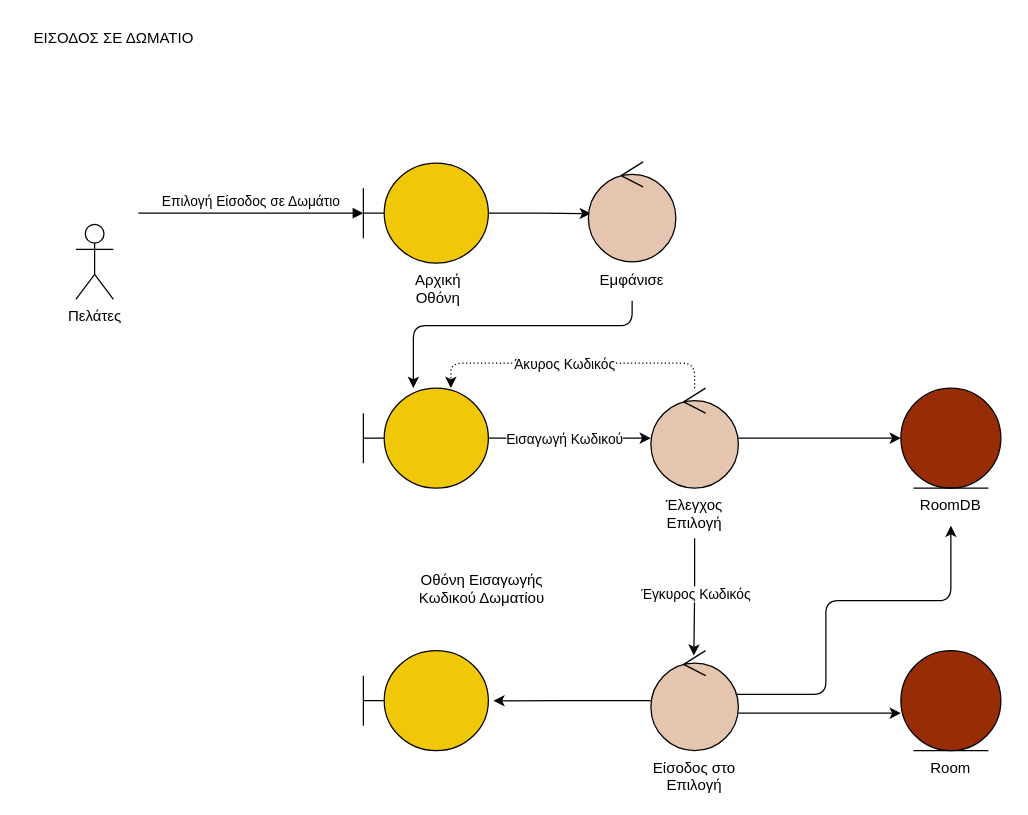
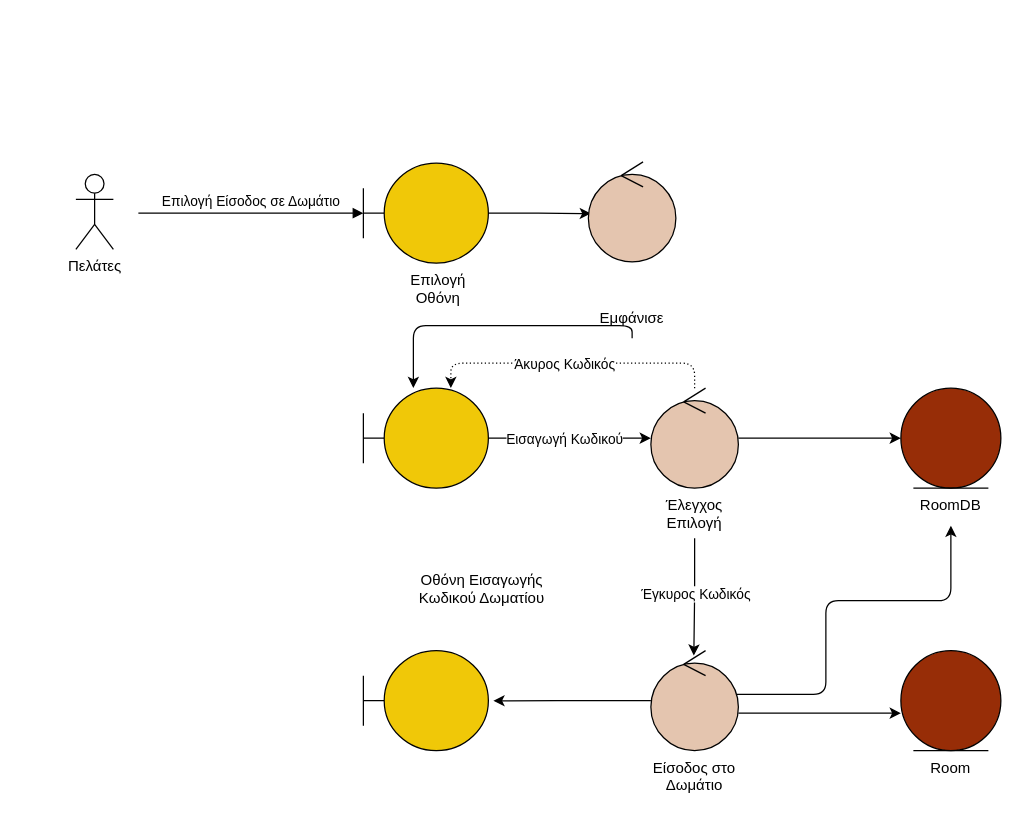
node "ΕΙΣΟΔΟΣ ΣΕ ΔΩΜΑΤΙΟ": removed
node "Πελάτες": moved (94, 262) -> (94, 212)
node "Εμφάνισε": moved (632, 282) -> (632, 319)
node "ΑρχικήΟθόνη": label "ΑρχικήΟθόνη" -> "ΕπιλογήΟθόνη"
node "Είσοδος στο Επιλογή": label "Είσοδος στο Επιλογή" -> "Είσοδος στο Δωμάτιο"
